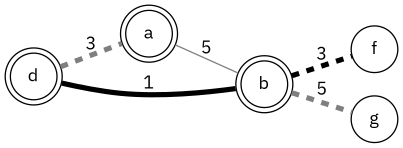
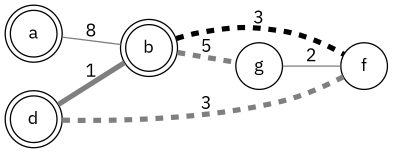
edge "a" -- "b": label "5" -> "8"
edge "a" -- "d": now "f" -- "d"
edge "g" -- "f": added, label "2"
edge "d" -- "b": color black -> gray50
